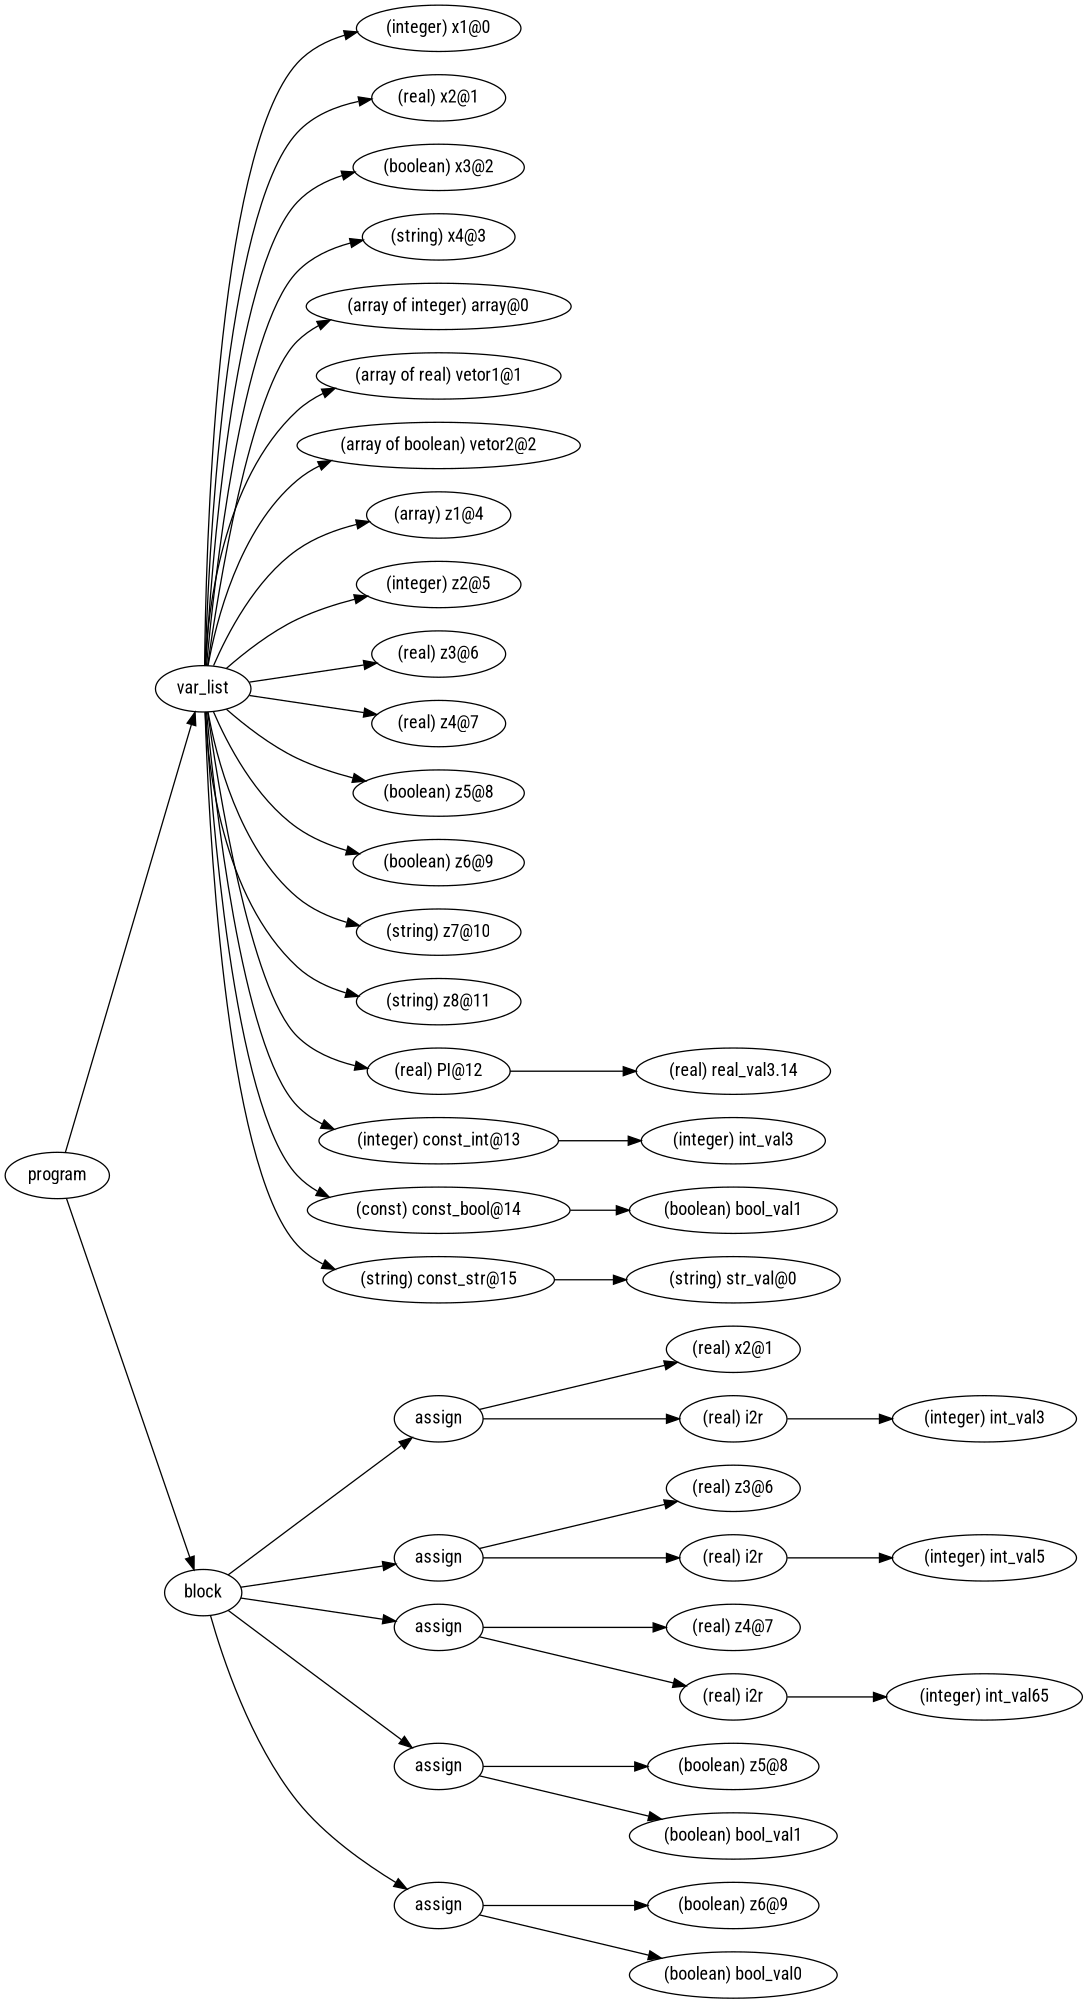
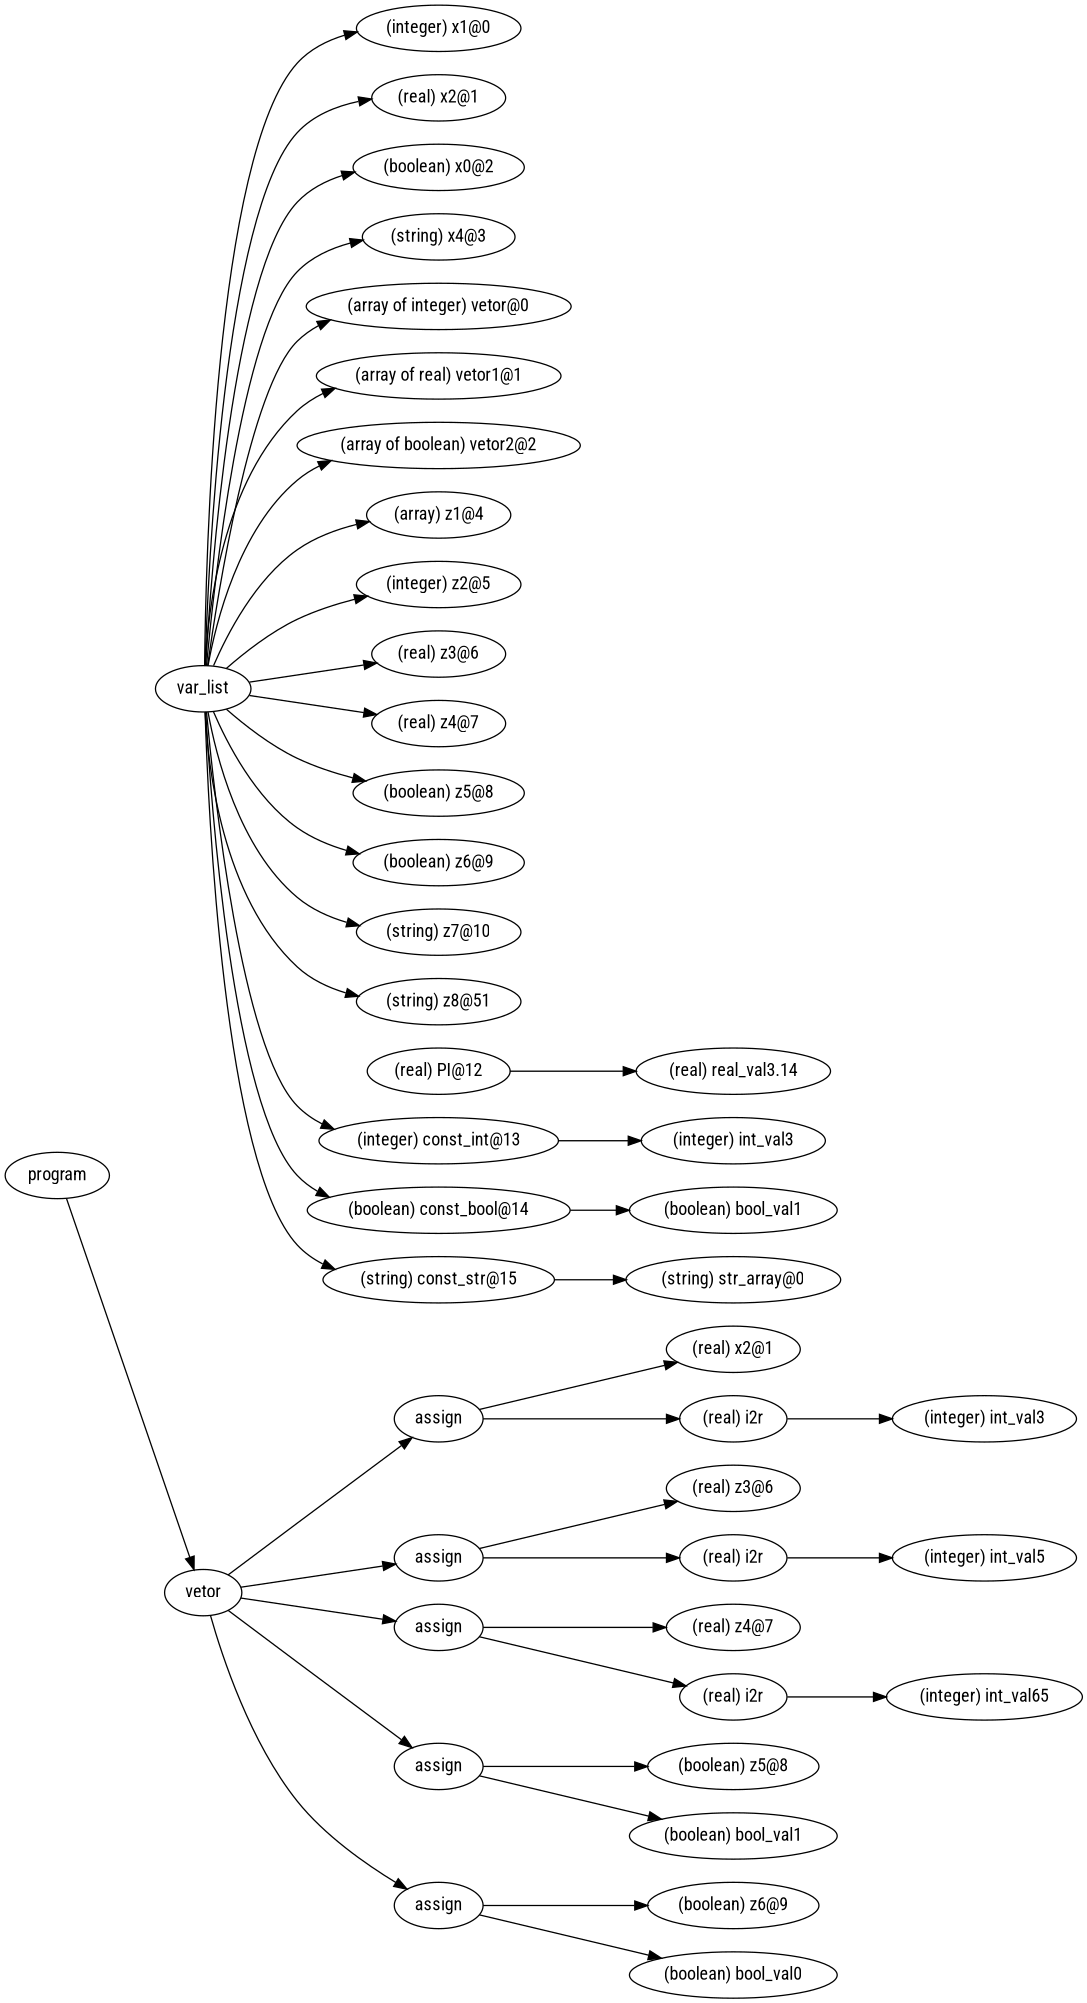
node "(boolean) x3@2": label "(boolean) x3@2" -> "(boolean) x0@2"
node "(array of integer) array@0": label "(array of integer) array@0" -> "(array of integer) vetor@0"
edge "var_list" -> "(real) PI@12": removed
edge "program" -> "var_list": removed
node "(string) z8@11": label "(string) z8@11" -> "(string) z8@51"
node "(const) const_bool@14": label "(const) const_bool@14" -> "(boolean) const_bool@14"
node "(string) str_val@0": label "(string) str_val@0" -> "(string) str_array@0"
node "block": label "block" -> "vetor"
